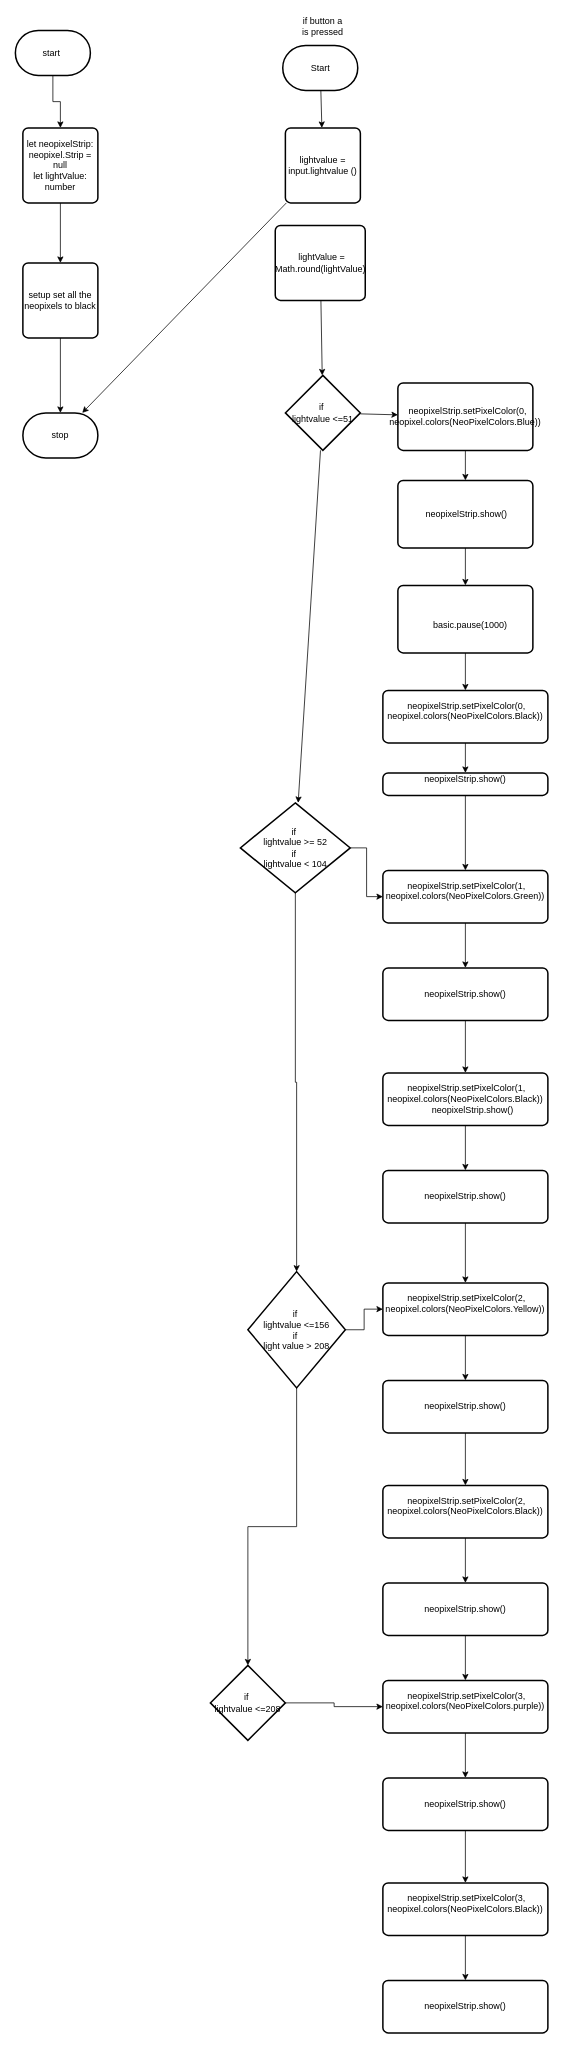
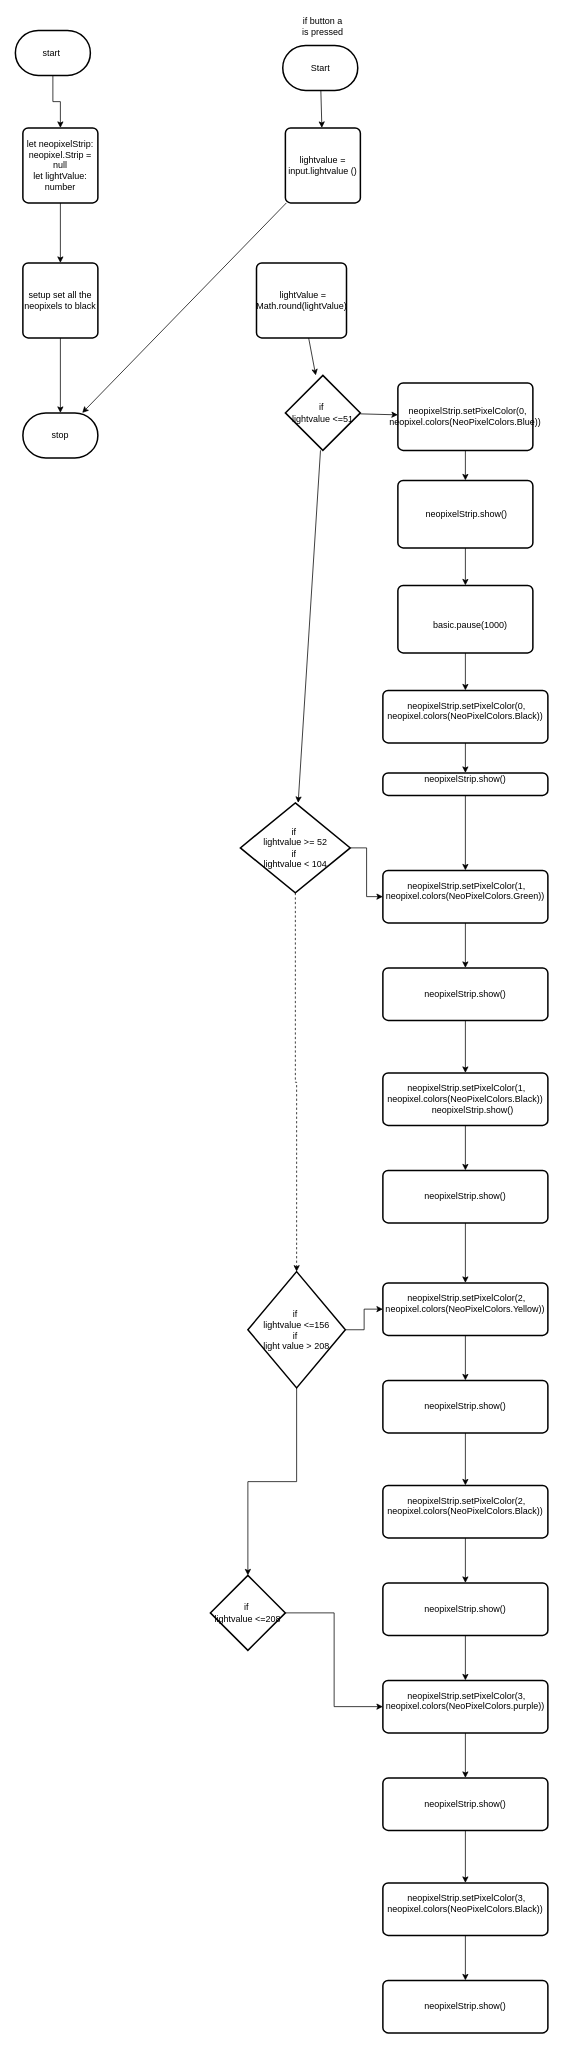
node "lightValue = Math.round(lightValue)": moved (320, 263) -> (302, 300)
edge "if lightvalue >= 52 if lightvalue < 104" -> "if lightvalue <=156 if light value > 208": style solid -> dashed
node "if lightvalue <=208": moved (248, 1703) -> (248, 1613)
